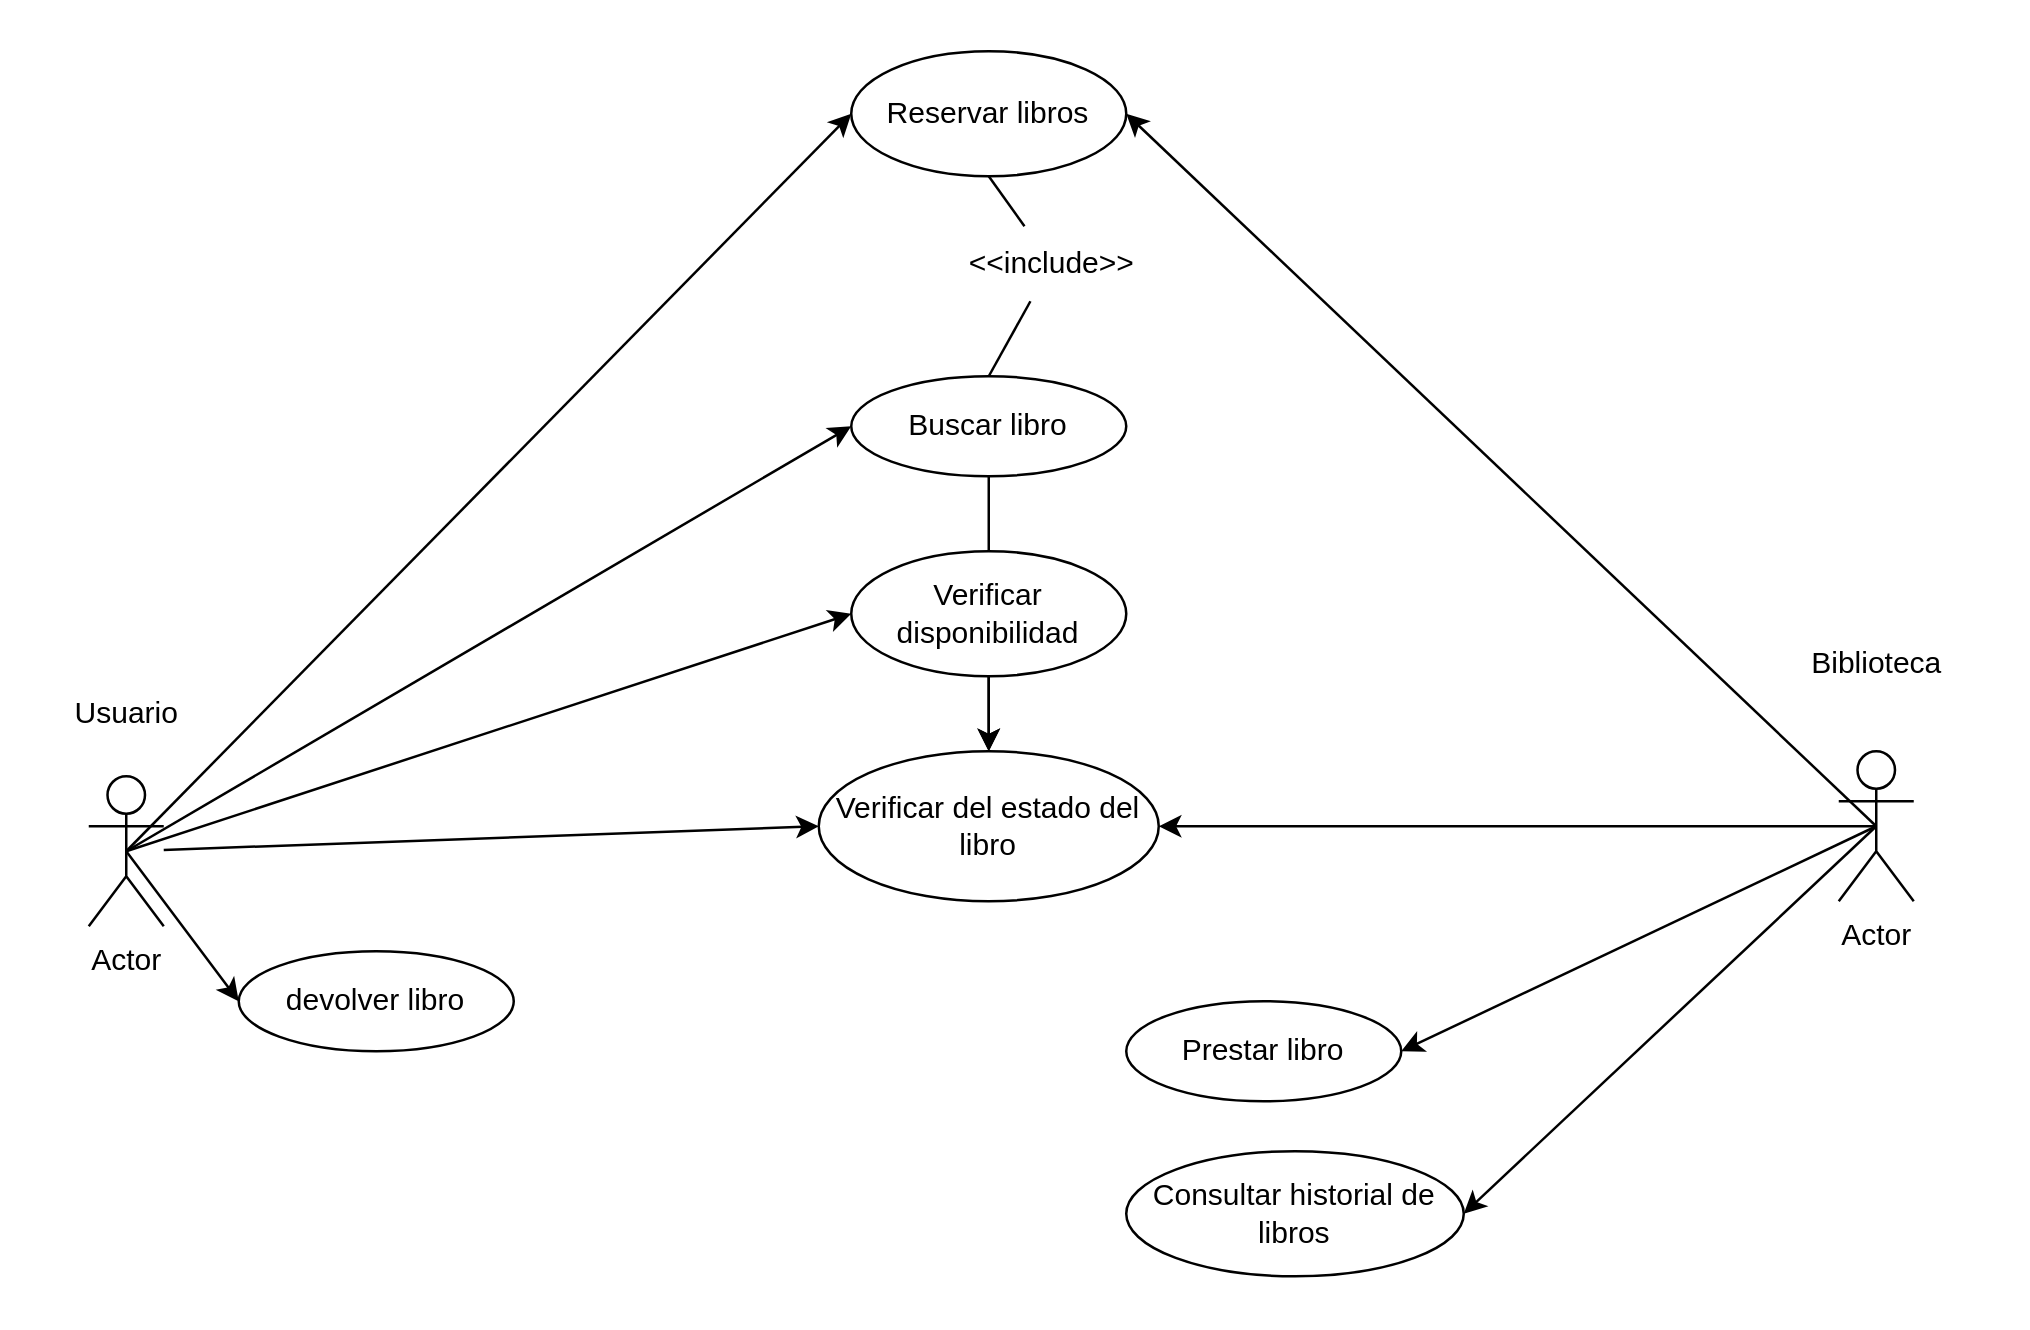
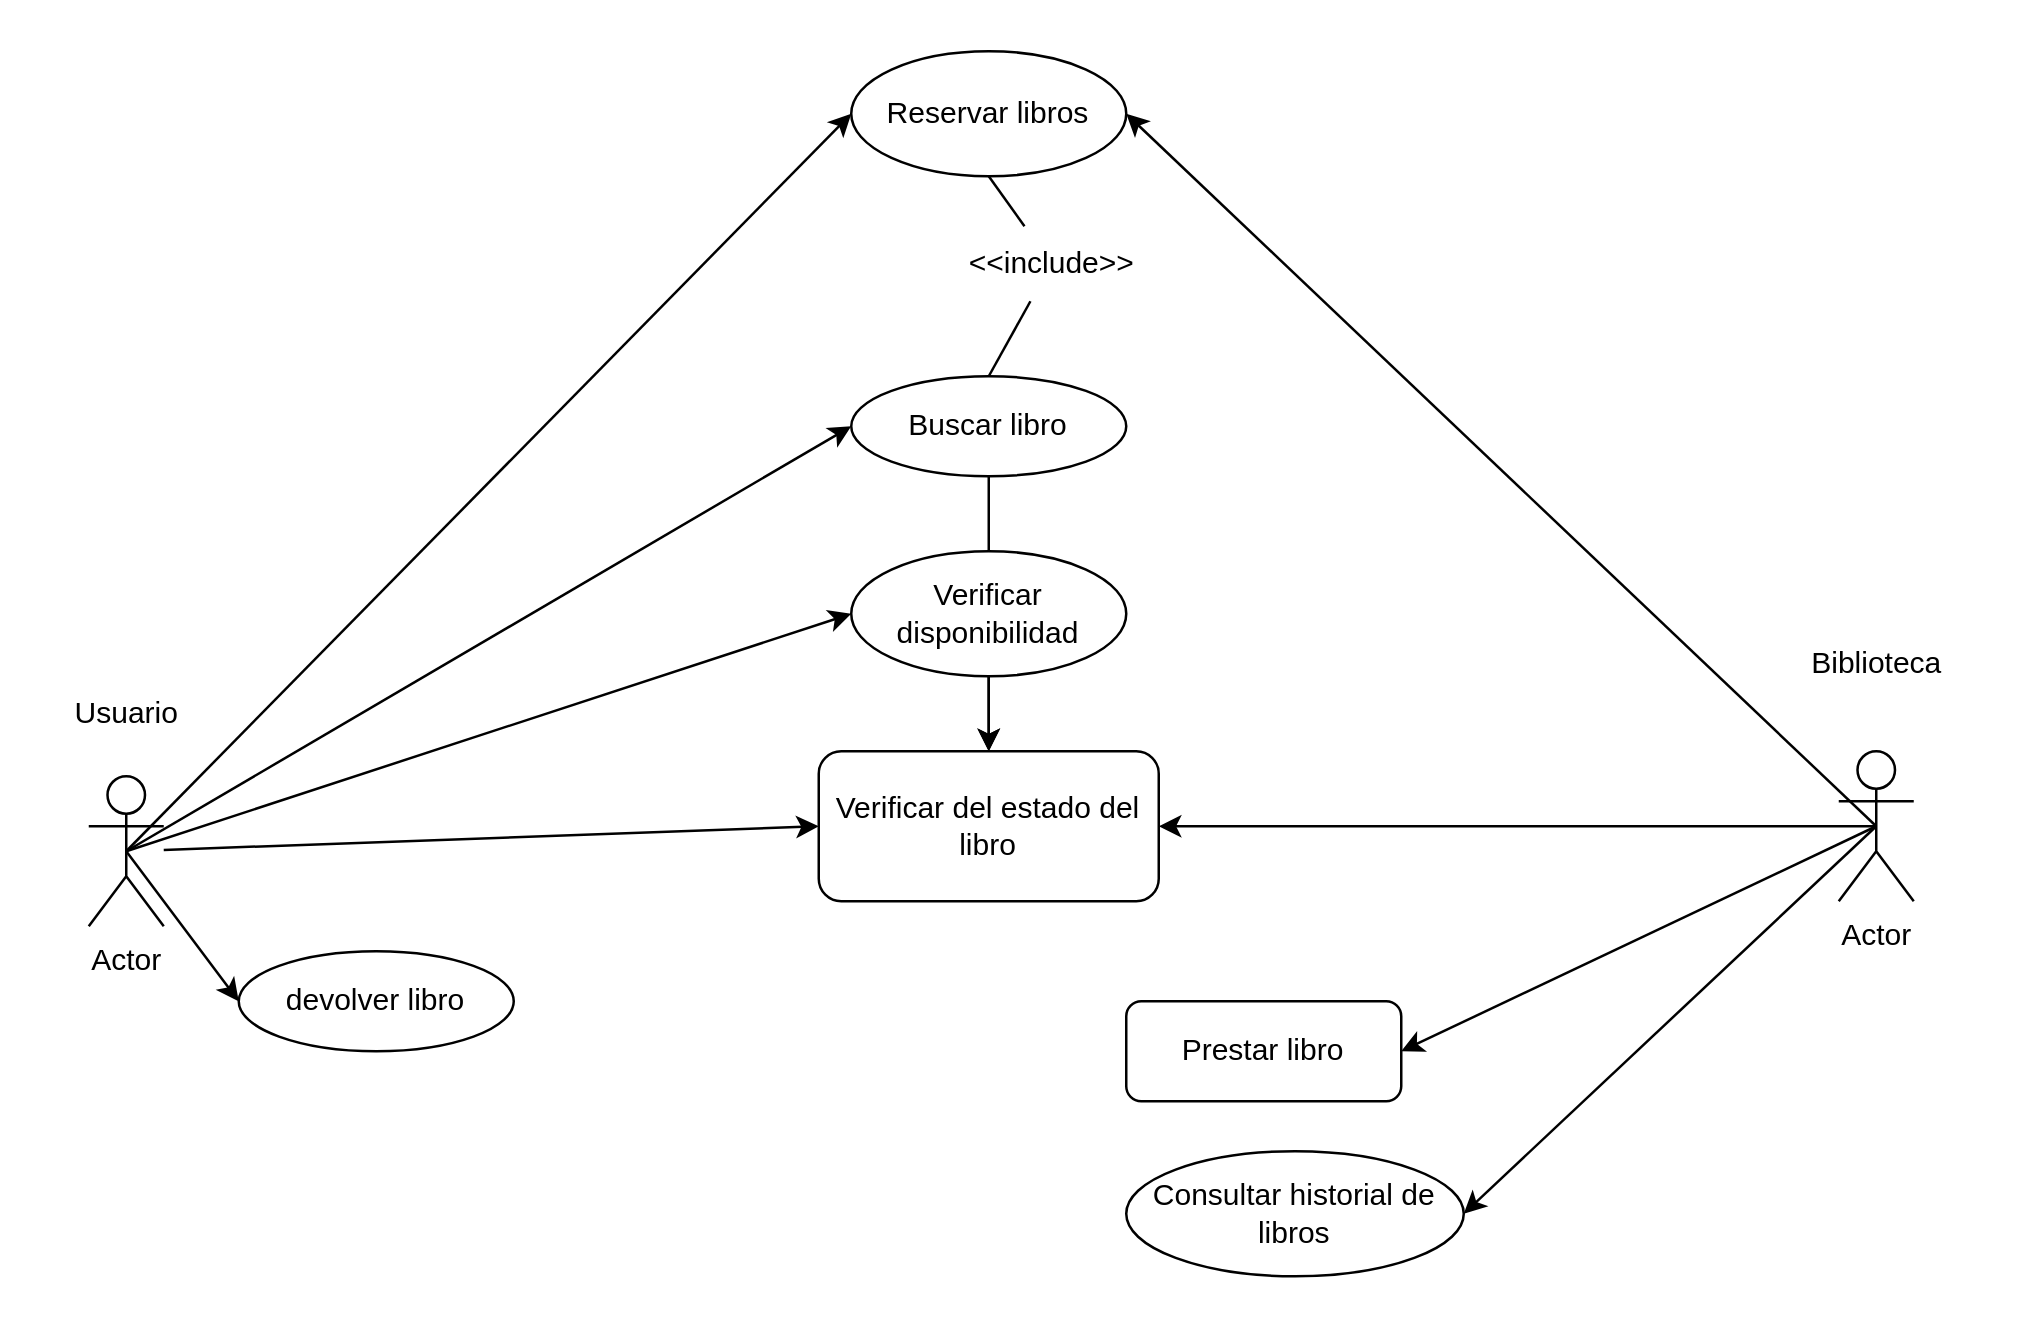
node "Verificar del estado del libro": shape ellipse -> rounded rectangle
node "Prestar libro": shape ellipse -> rounded rectangle
